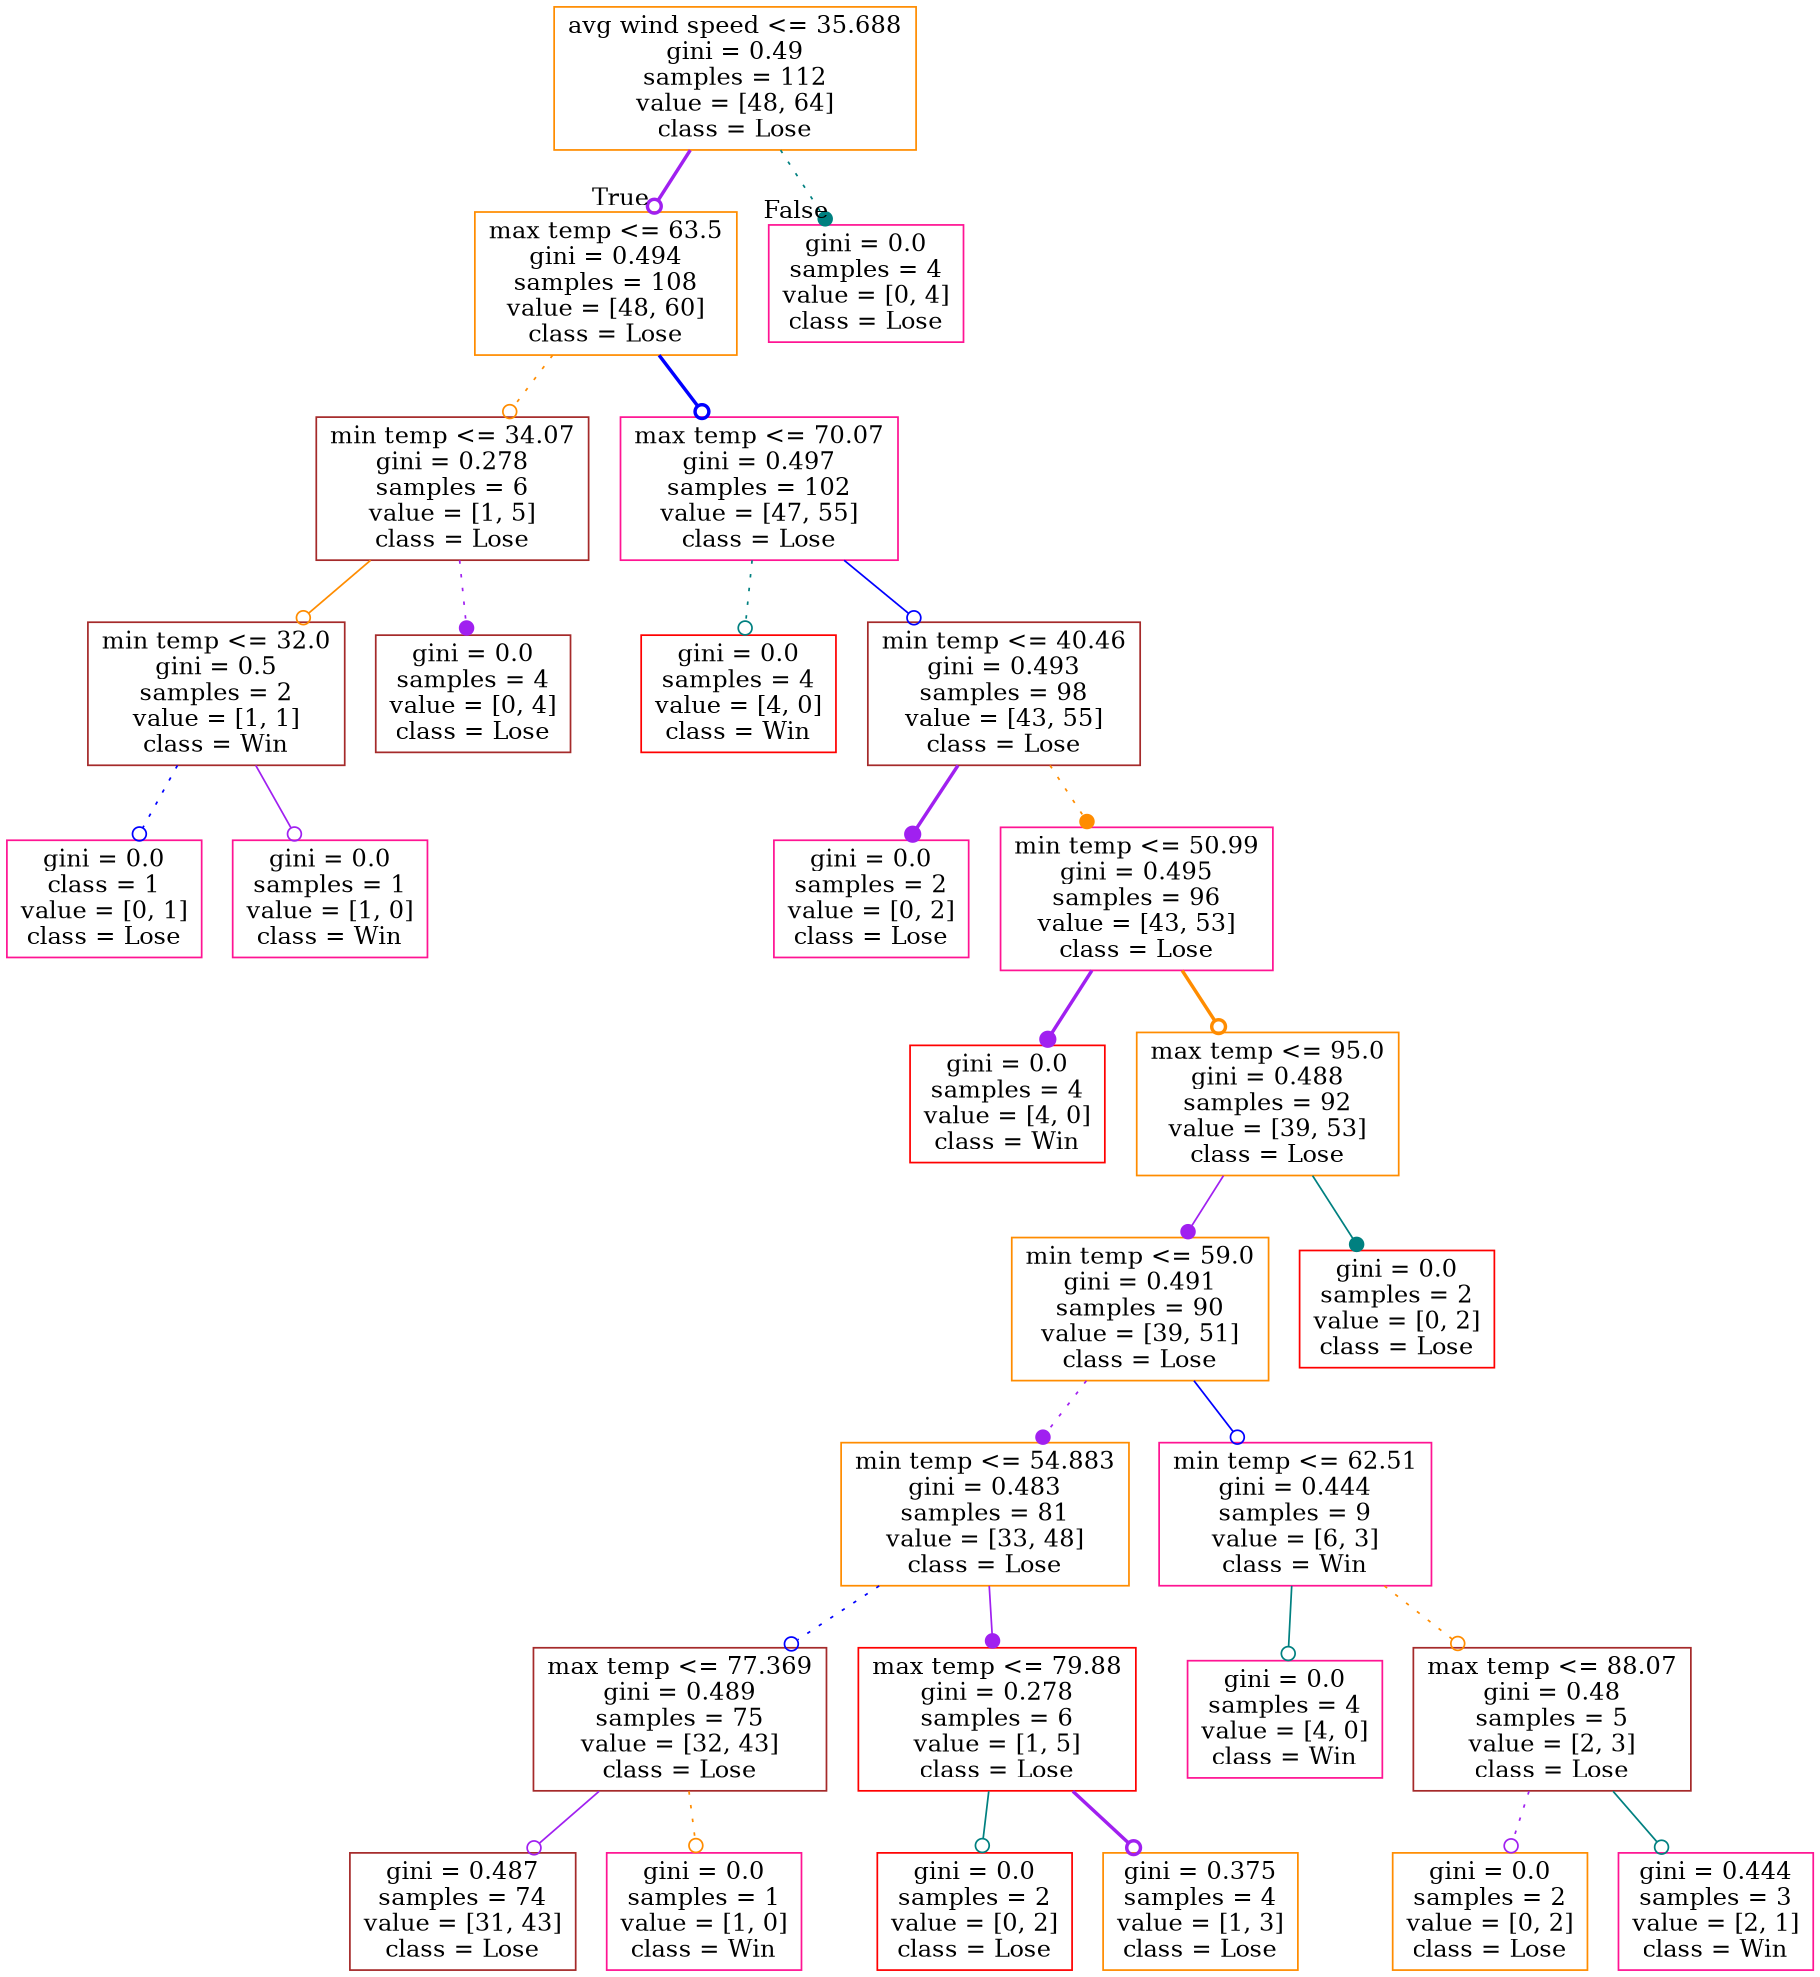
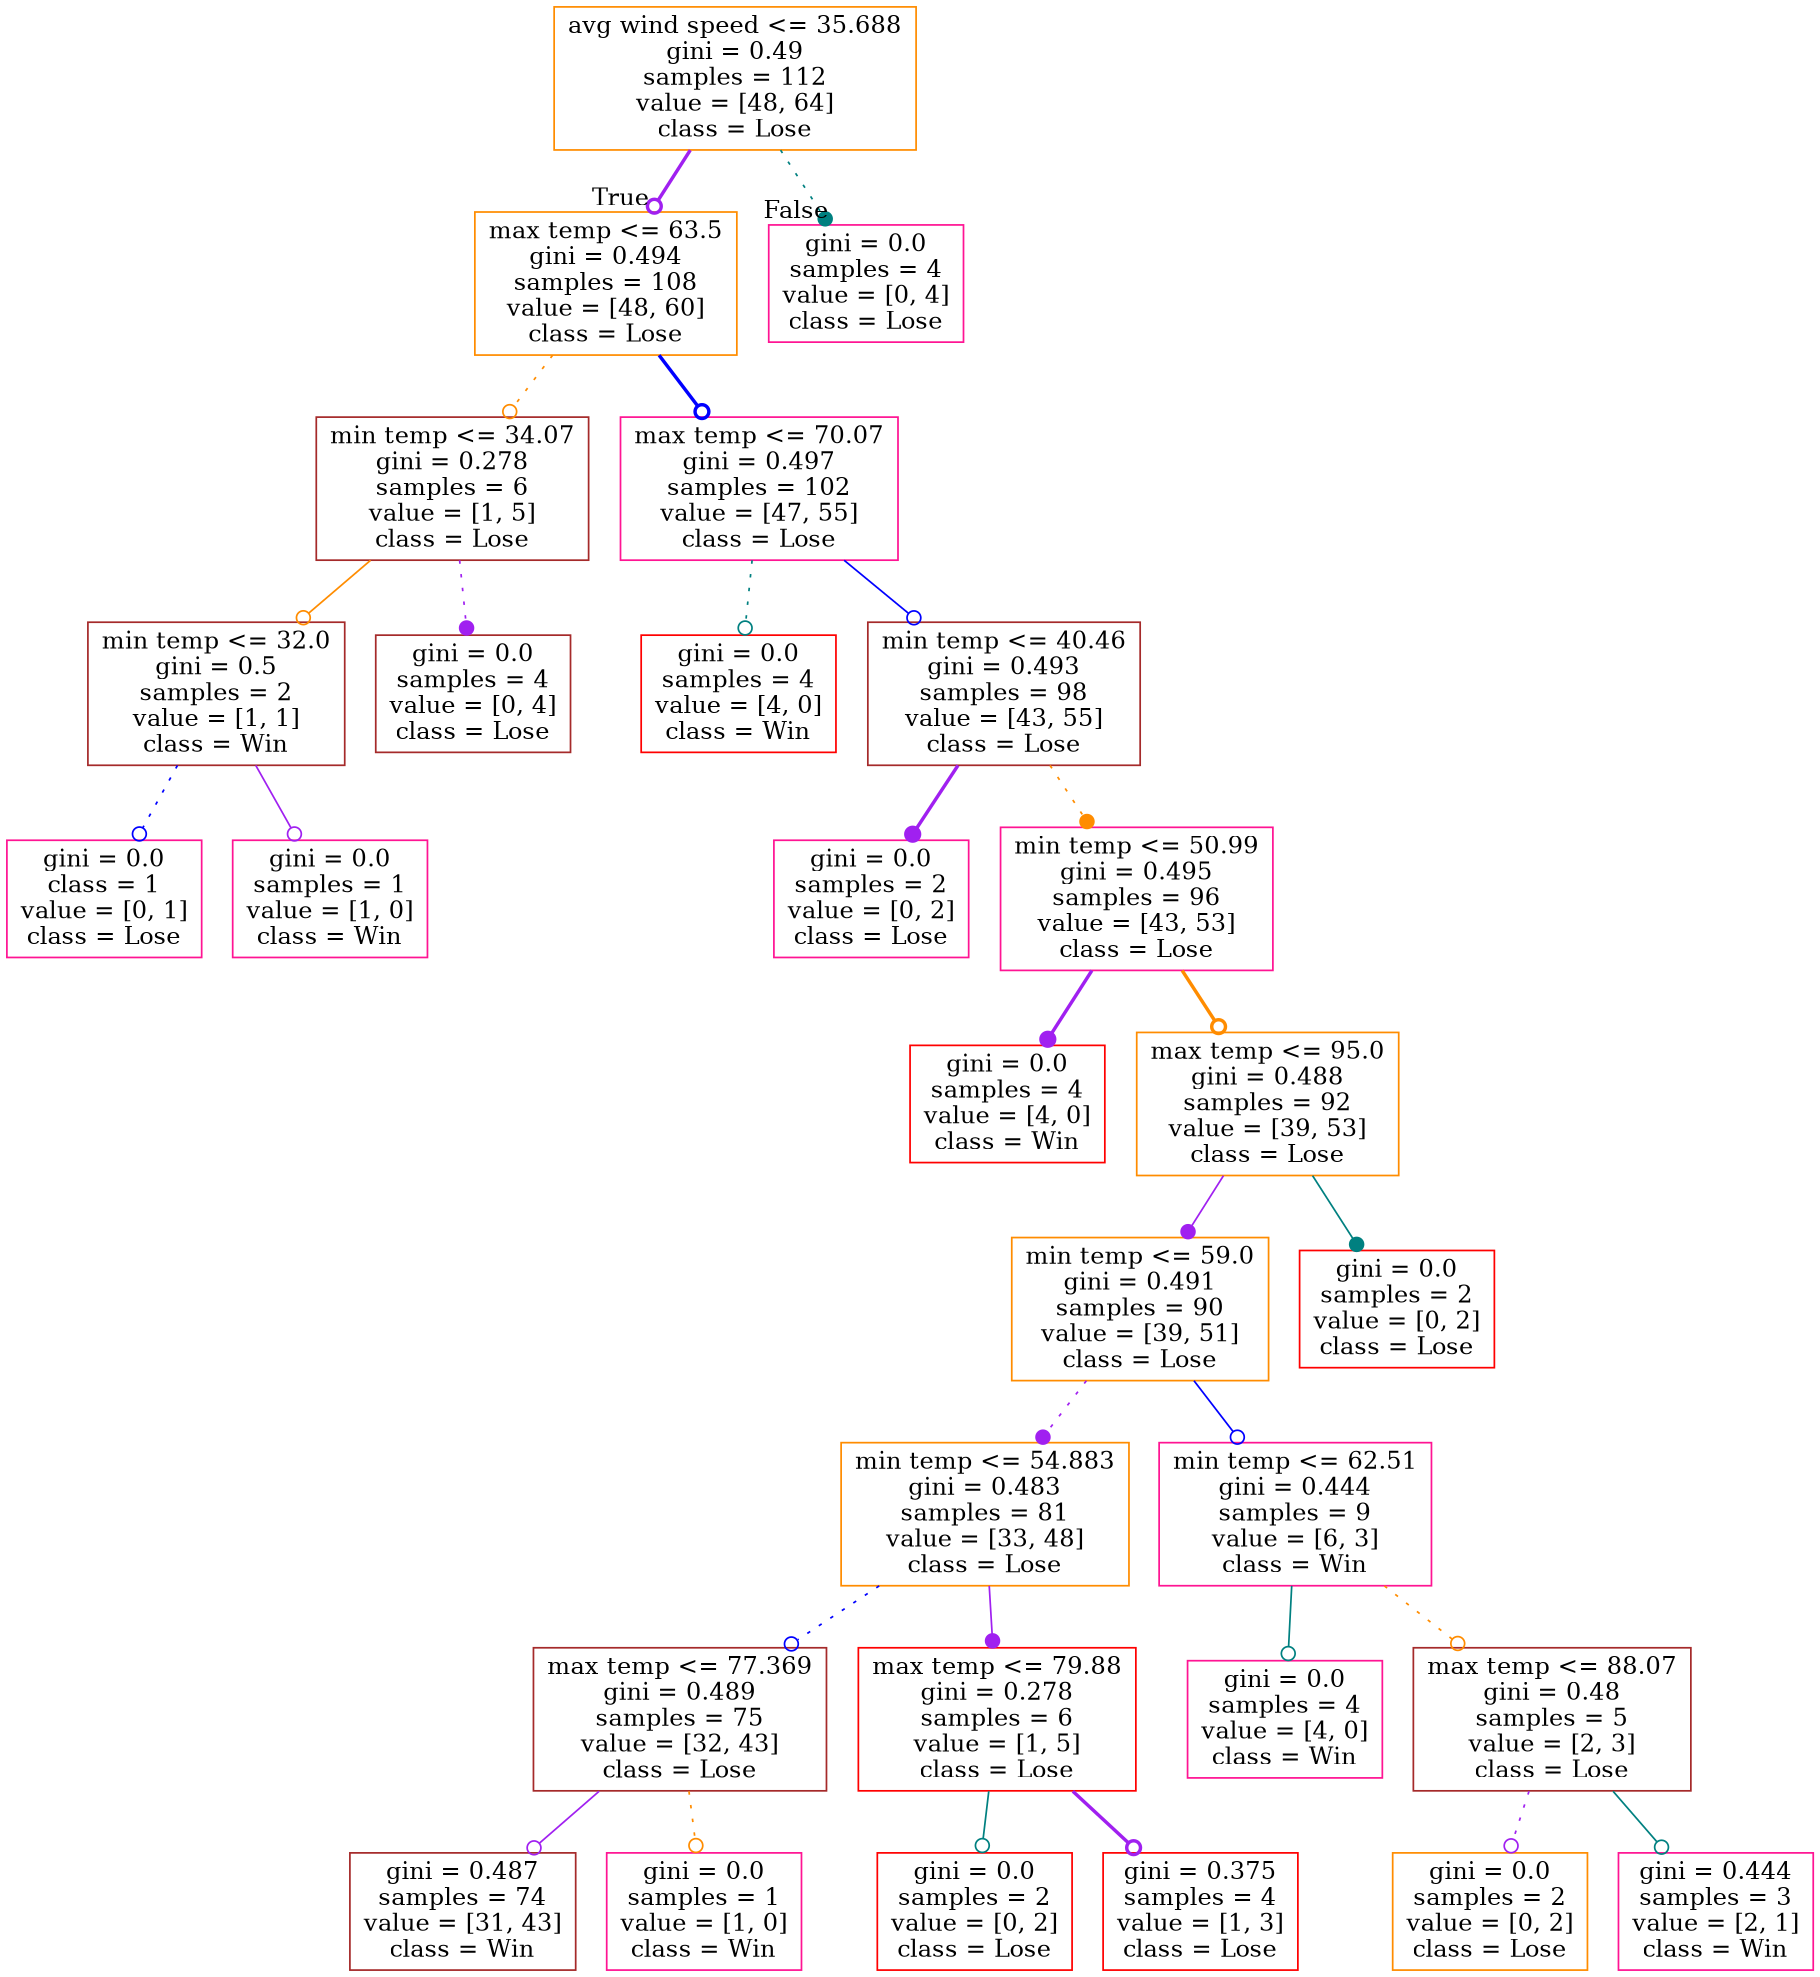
node "gini = 0.487 samples = 74 value = [31, 43] class = Lose": label "gini = 0.487 samples = 74 value = [31, 43] class = Lose" -> "gini = 0.487 samples = 74 value = [31, 43] class = Win"
node "gini = 0.375 samples = 4 value = [1, 3] class = Lose": color darkorange -> red
